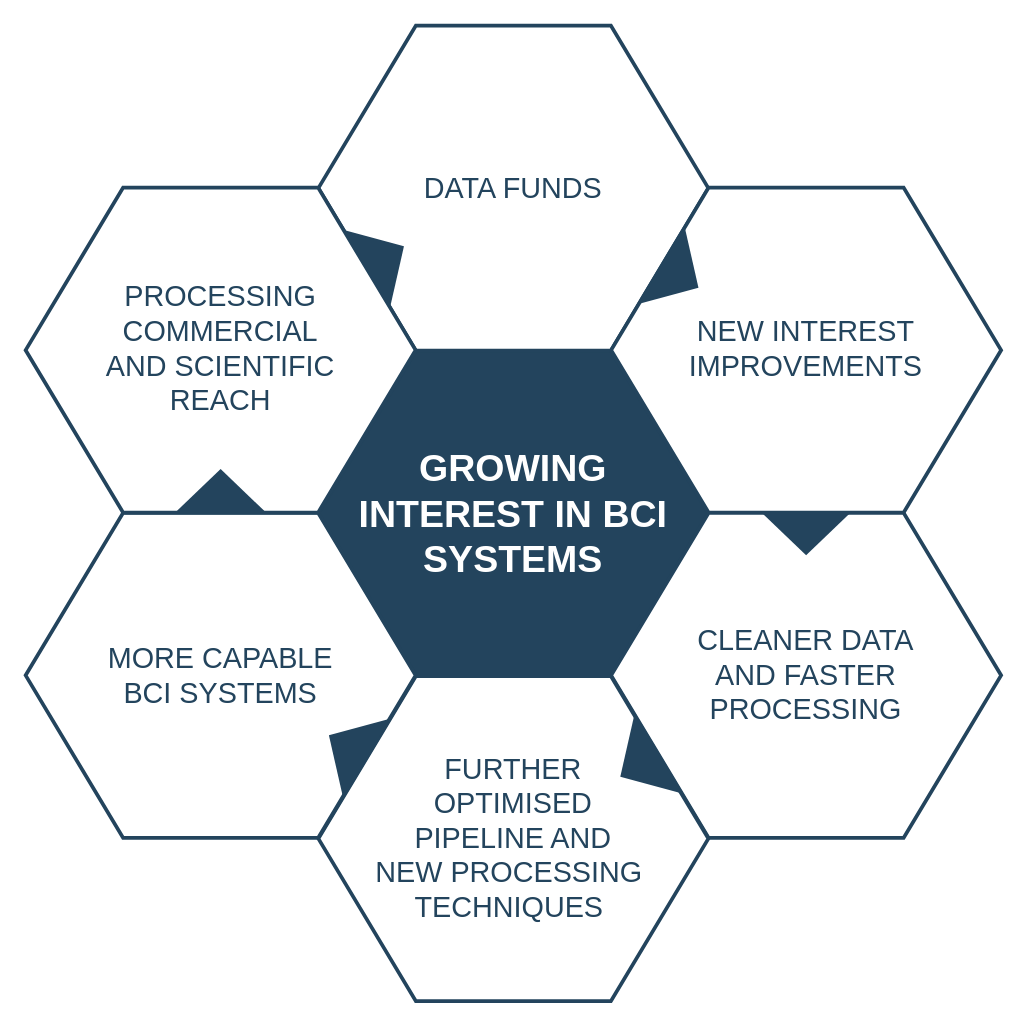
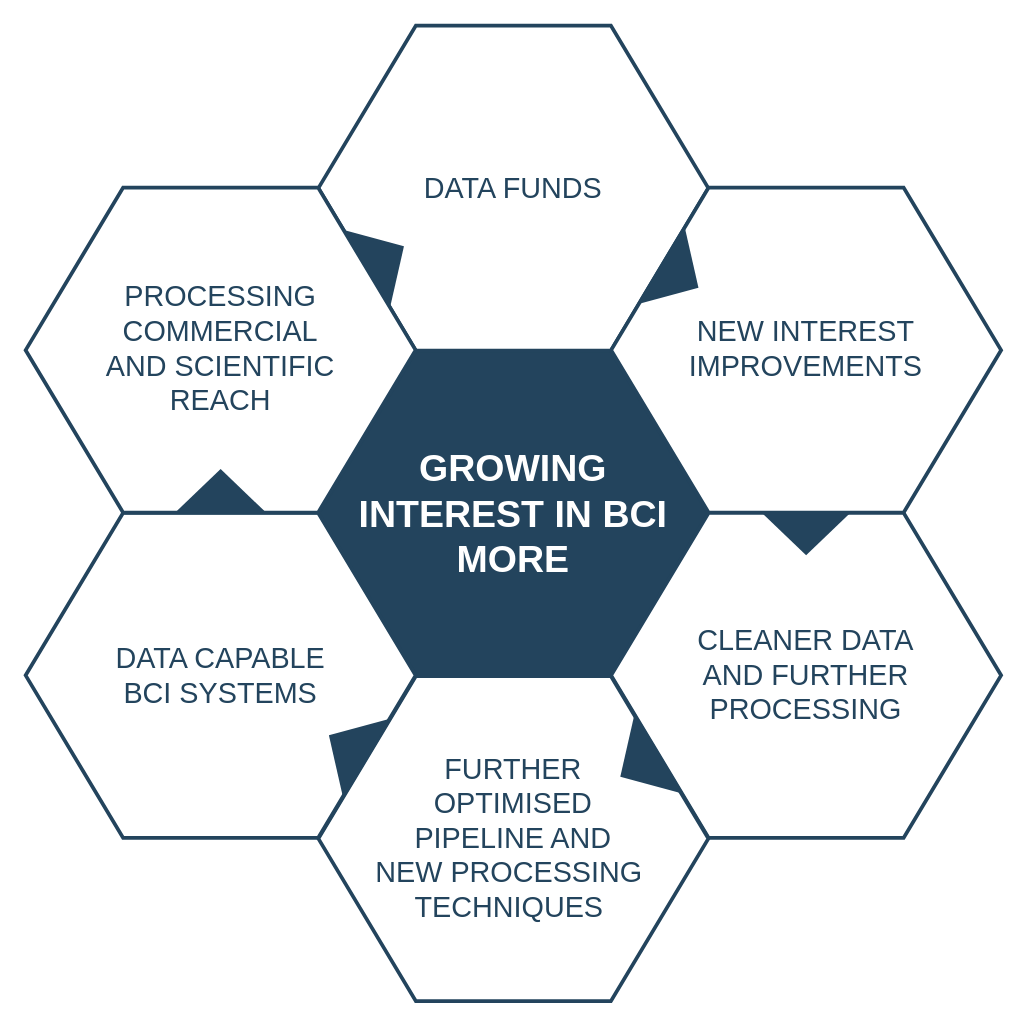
node "GROWING INTEREST IN BCI SYSTEMS": label "GROWING INTEREST IN BCI SYSTEMS" -> "GROWING INTEREST IN BCI MORE"
node "MORE CAPABLE BCI SYSTEMS": label "MORE CAPABLE BCI SYSTEMS" -> "DATA CAPABLE BCI SYSTEMS"
node "CLEANER DATA AND FASTER PROCESSING": label "CLEANER DATA AND FASTER PROCESSING" -> "CLEANER DATA AND FURTHER PROCESSING"
